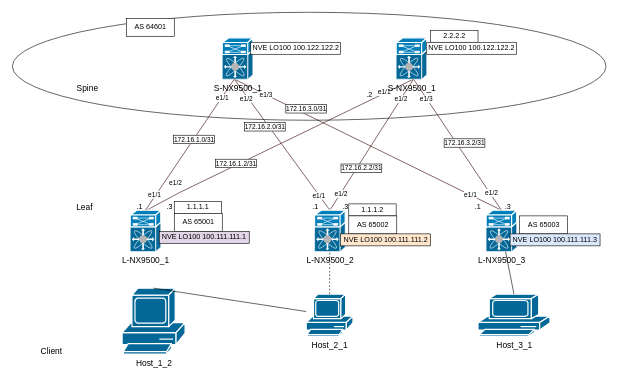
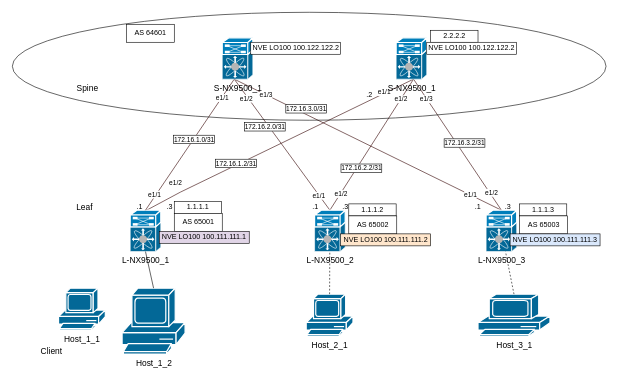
node "AS 64601": moved (150, 27) -> (150, 33)
node "1.1.1.3": added
edge "L-NX9500_3" -- "Host_3_1": style solid -> dashed
edge "Host_2_1" -- "Host_1_2": now "L-NX9500_1" -- "Host_1_2"
node "Host_1_1": added
